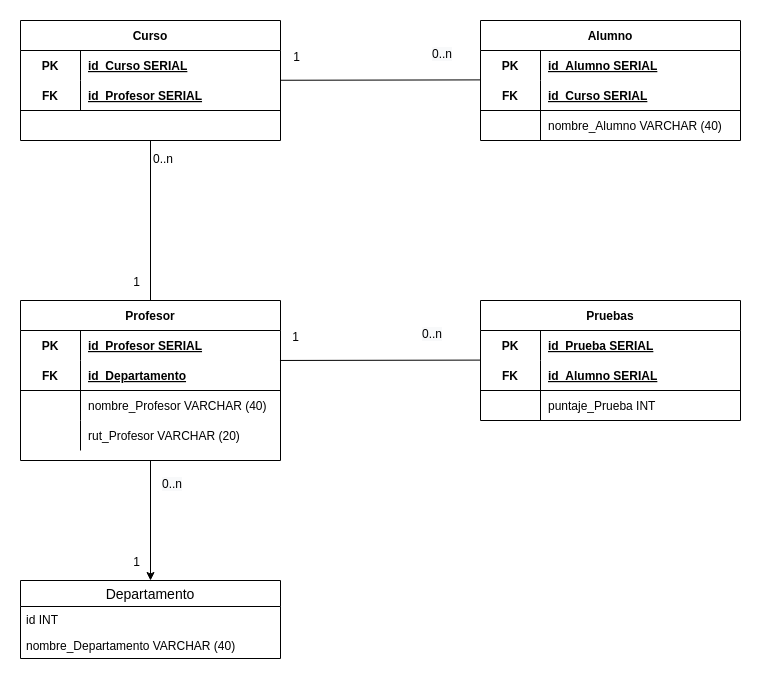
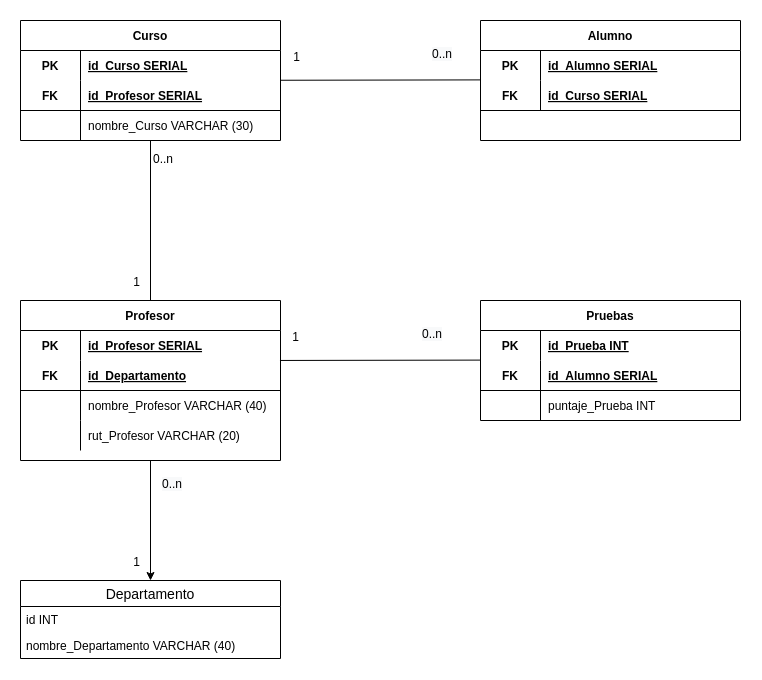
node "nombre_Curso VARCHAR (30)": added
node "nombre_Alumno VARCHAR (40)": removed
node "id_Prueba SERIAL": label "id_Prueba SERIAL" -> "id_Prueba INT"
